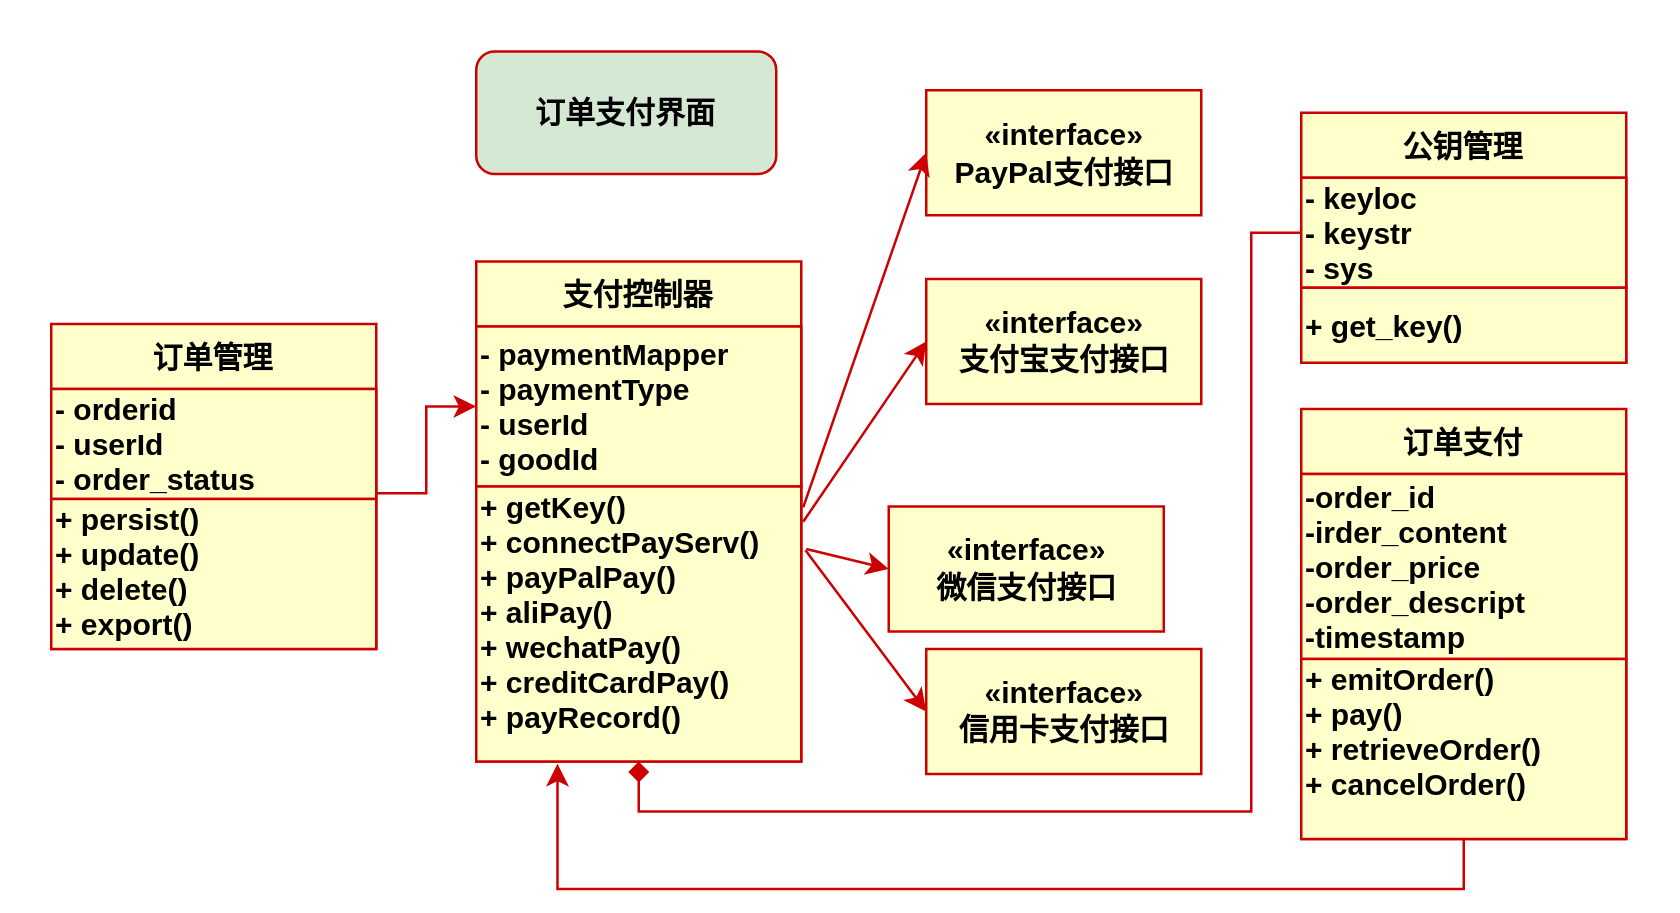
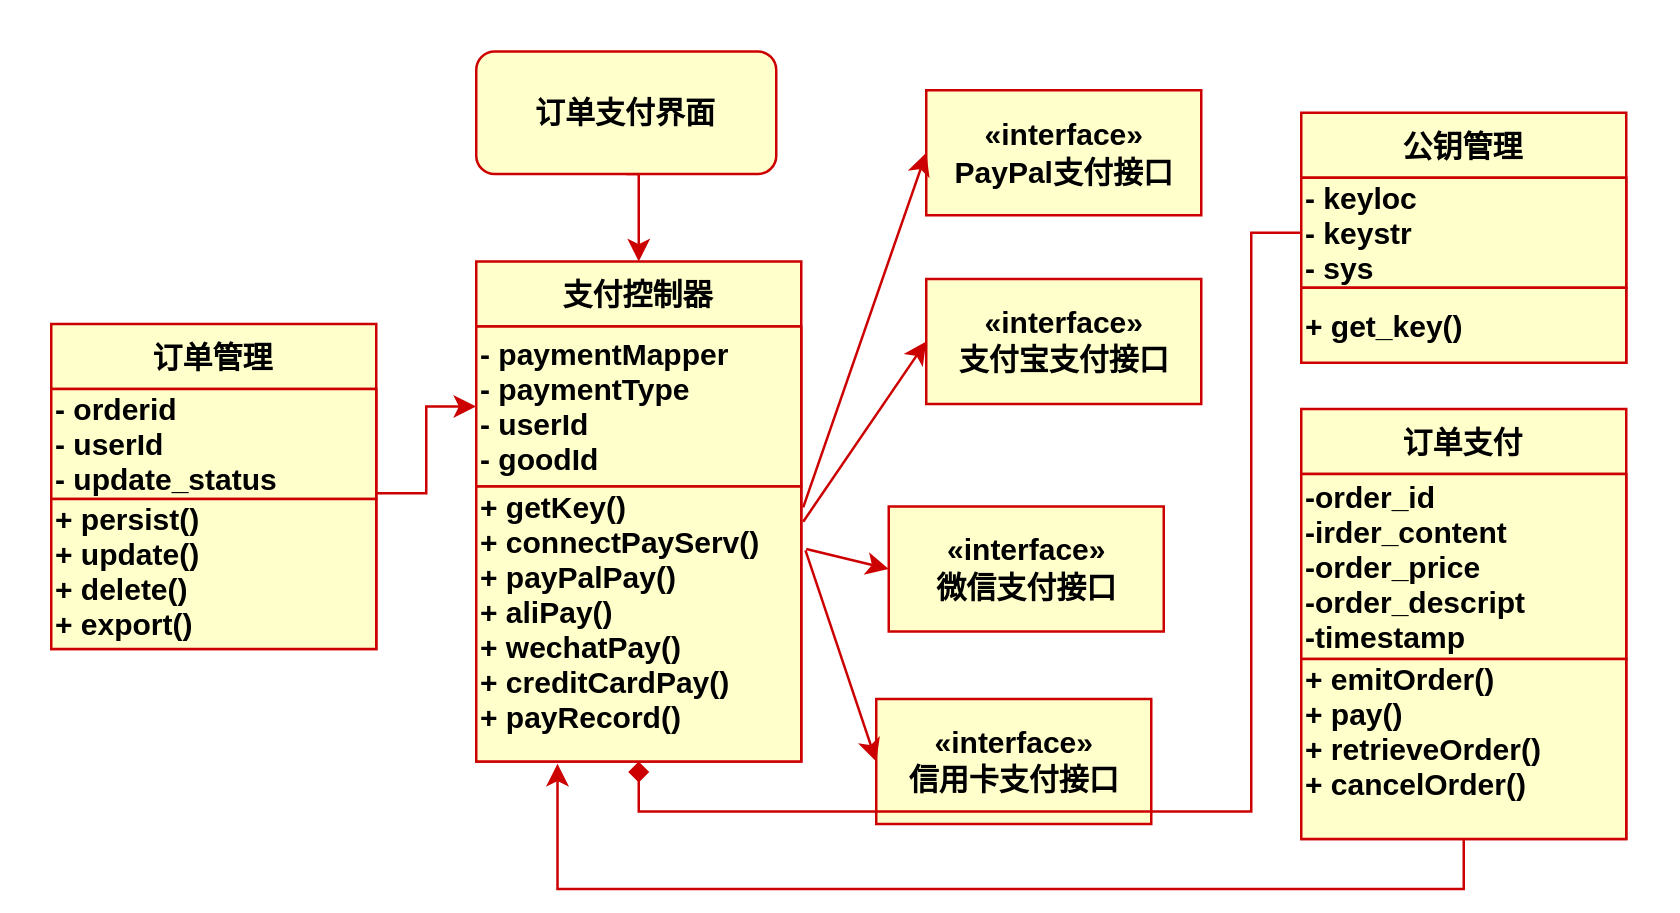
node "订单支付界面": fillcolor #d5e8d4 -> #ffffcc
edge "订单支付界面" -> "支付控制器": added
node "- orderid - userId - order_status": label "- orderid - userId - order_status" -> "- orderid - userId - update_status"
node "«interface» 信用卡支付接口": moved (1064, 711) -> (1014, 761)
